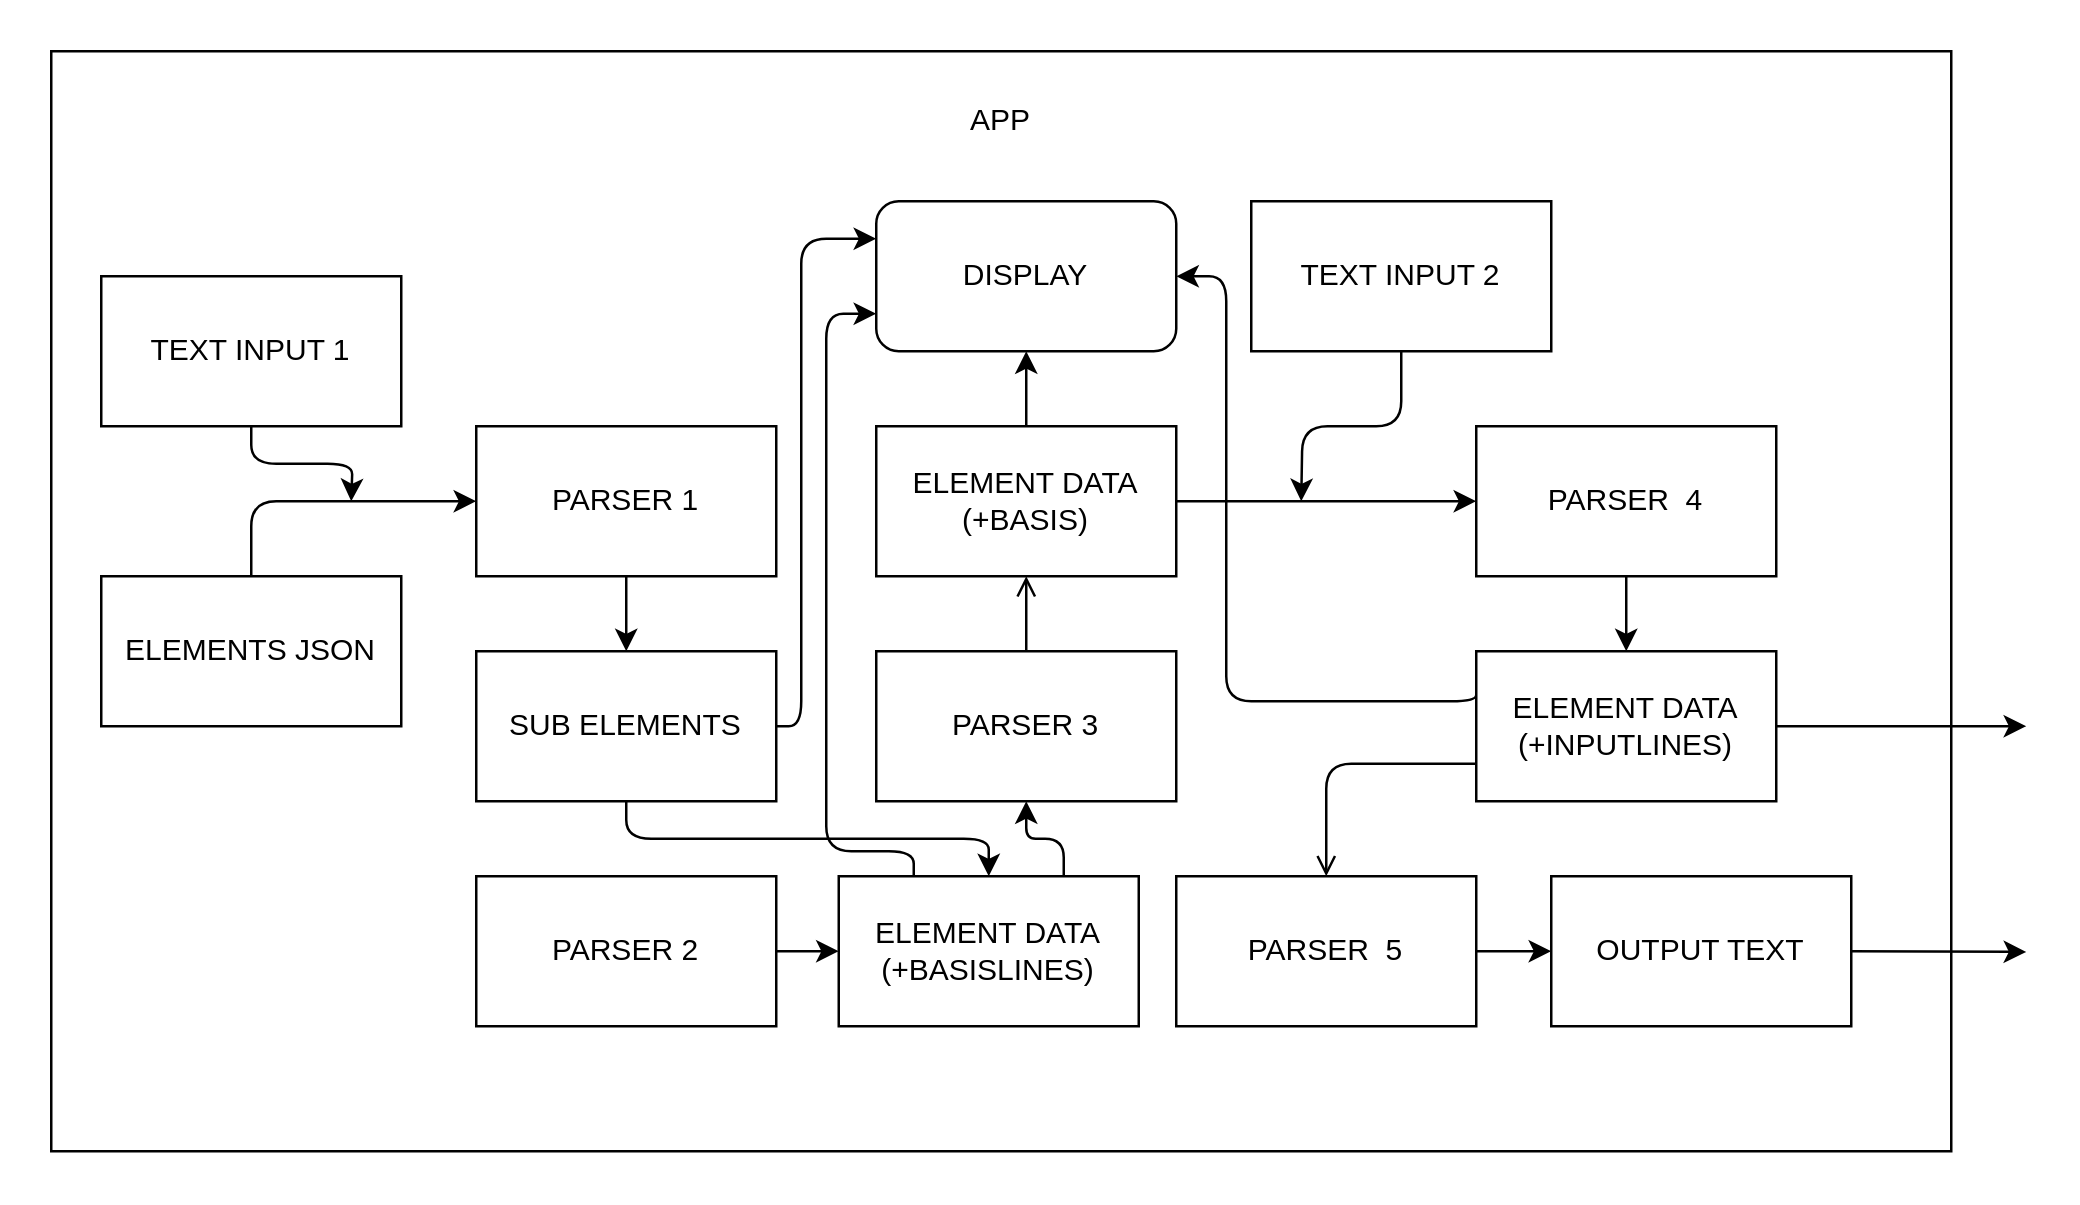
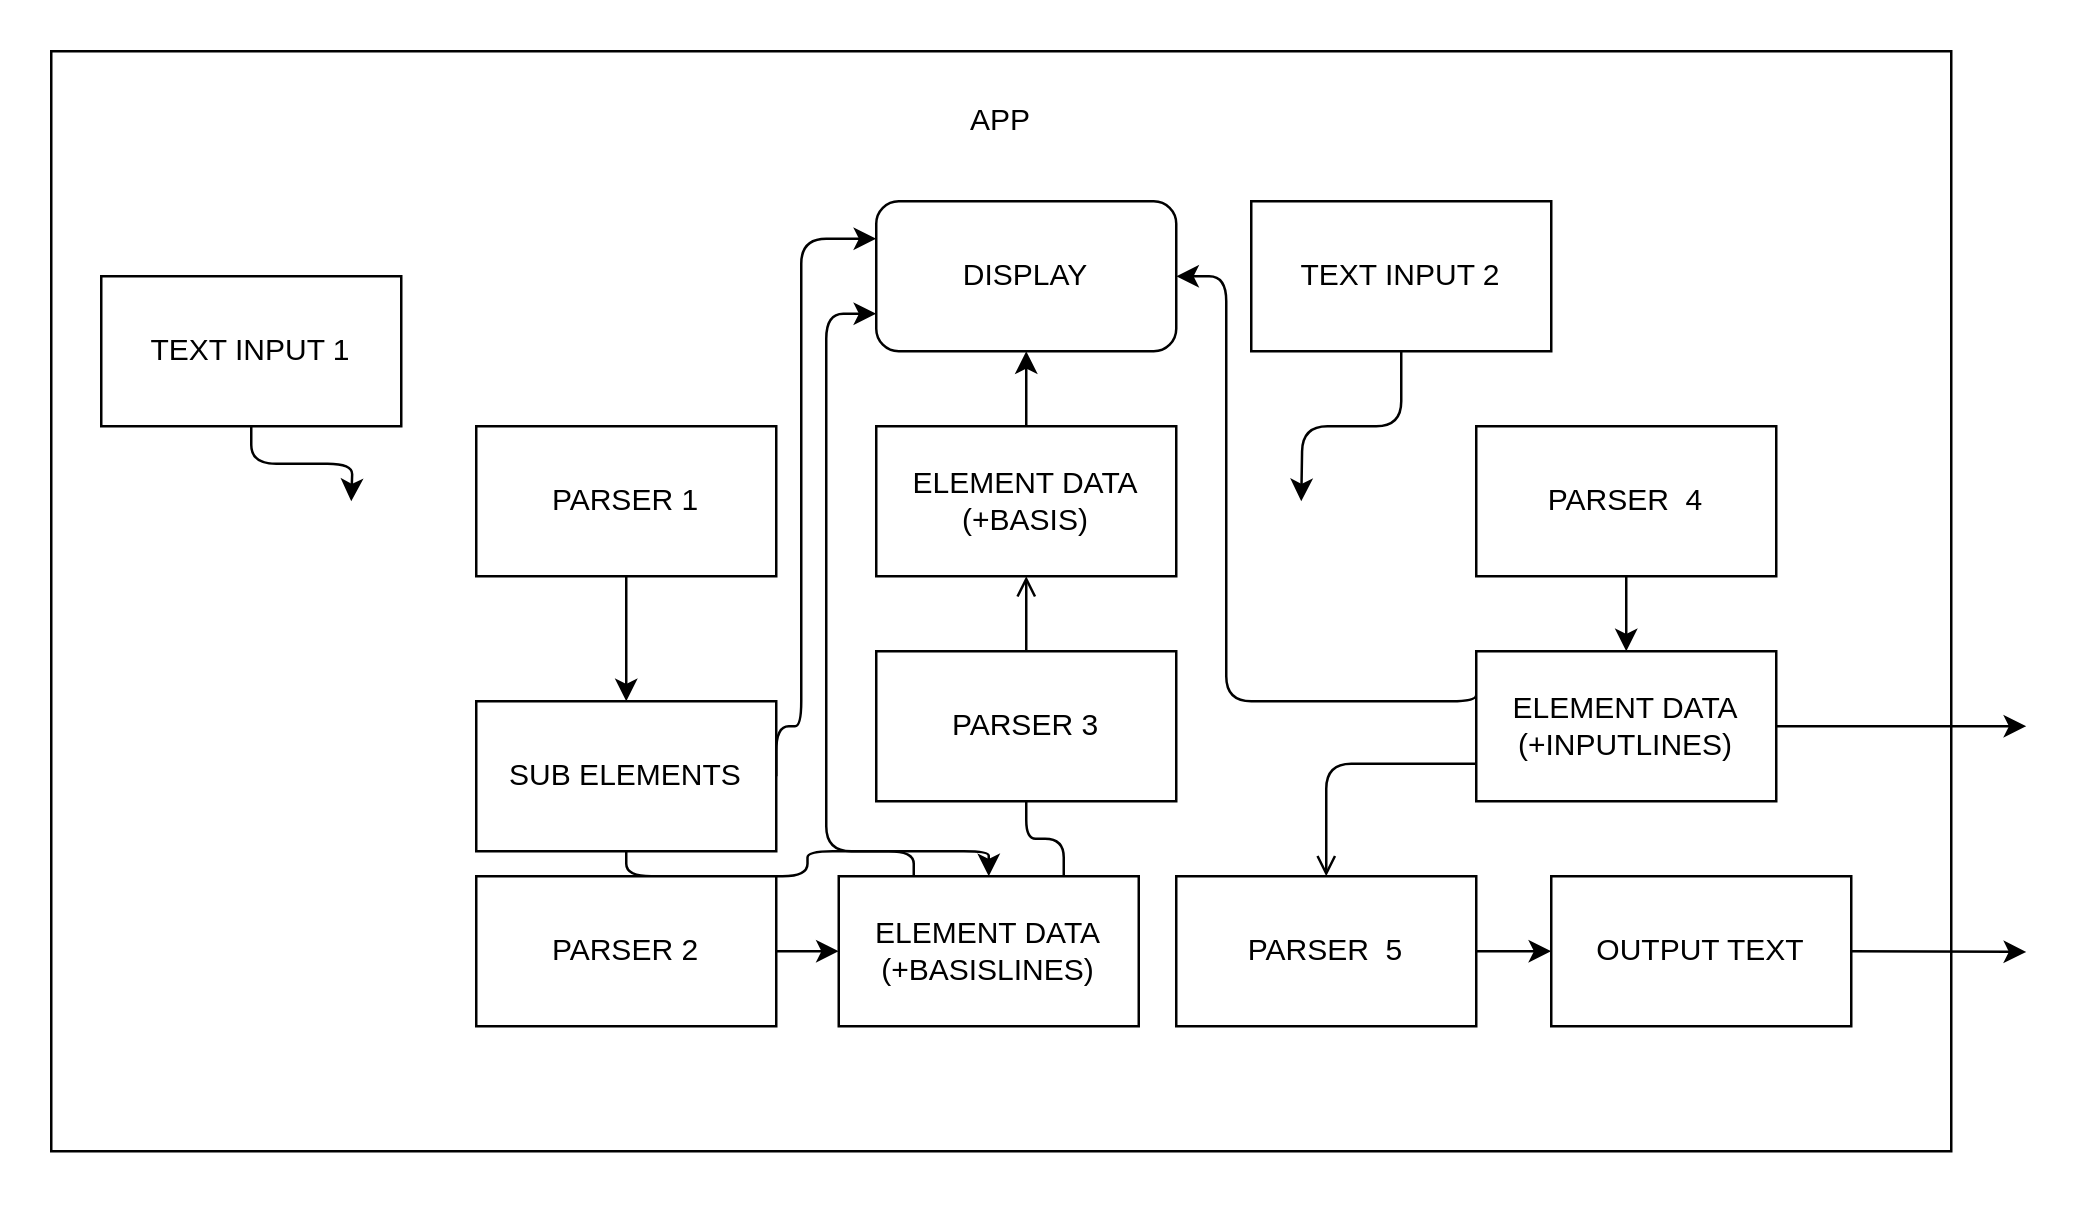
edge "ELEMENTS JSON" -> "PARSER 1": removed
edge "ELEMENT DATA (+BASIS)" -> "PARSER 4": removed
node "ELEMENTS JSON": removed
node "SUB ELEMENTS": moved (626, 726) -> (626, 776)
edge "ELEMENT DATA (+BASISLINES)" -> "PARSER 3": arrowhead classic -> none
